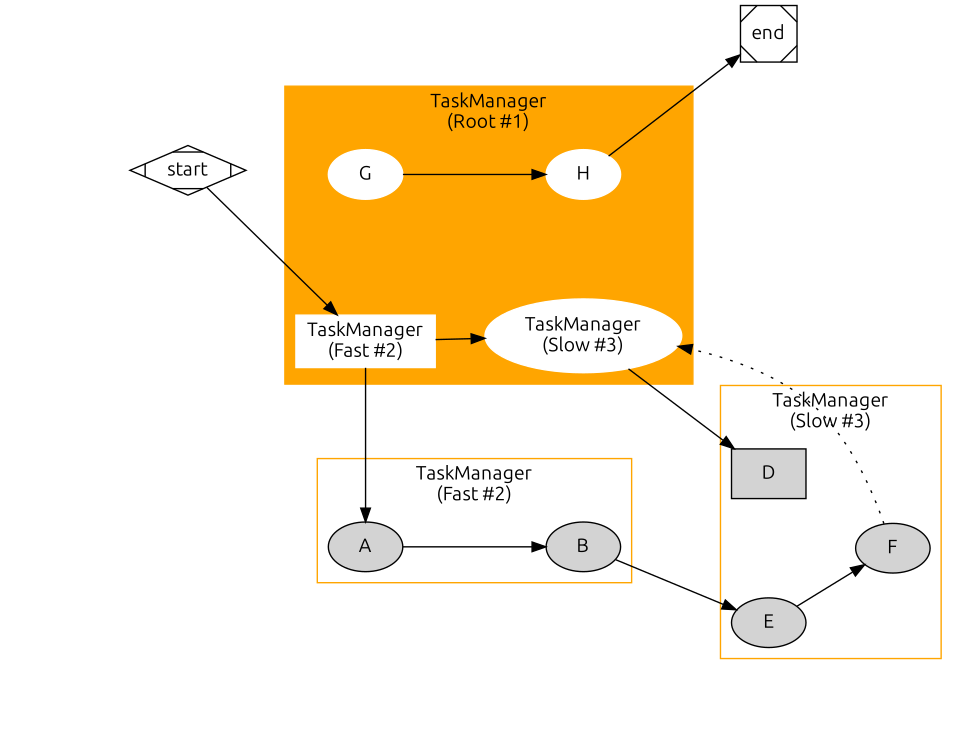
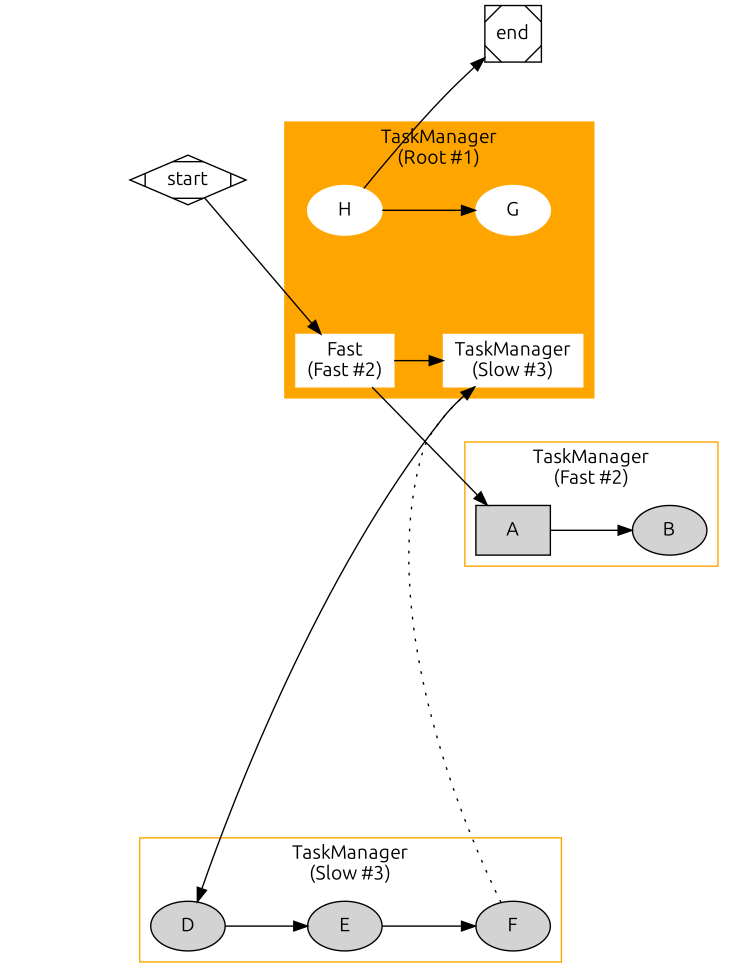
edge "G" -> "H": reversed
node "TaskManager (Slow #3)": shape ellipse -> box
node "TaskManager (Fast #2)": label "TaskManager (Fast #2)" -> "Fast (Fast #2)"
node "D": shape box -> ellipse
node "A": shape ellipse -> box
edge "B" -> "E": now "D" -> "E"
